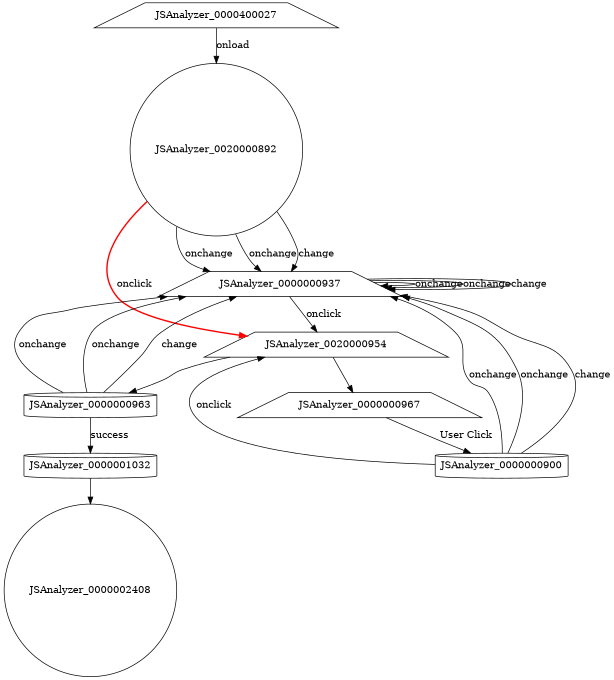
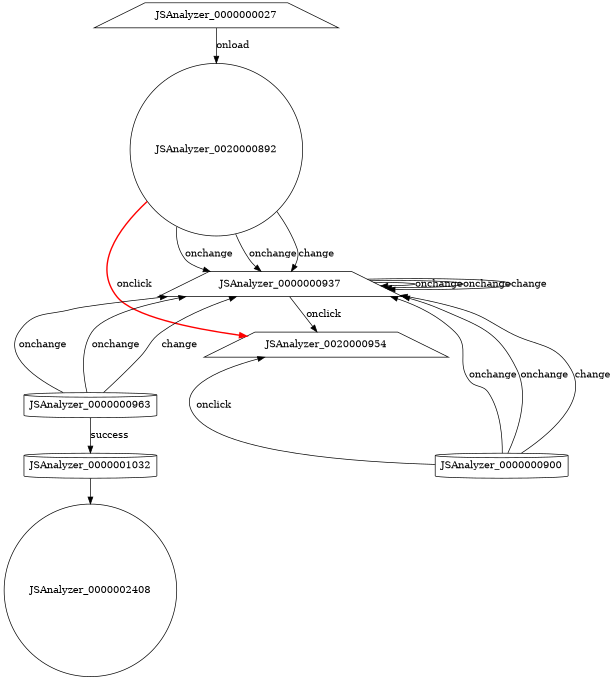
node "JSAnalyzer_0000400027": label "JSAnalyzer_0000400027" -> "JSAnalyzer_0000000027"
edge "JSAnalyzer_0020000954" -> "JSAnalyzer_0000000963": removed
node "JSAnalyzer_0000000967": removed
